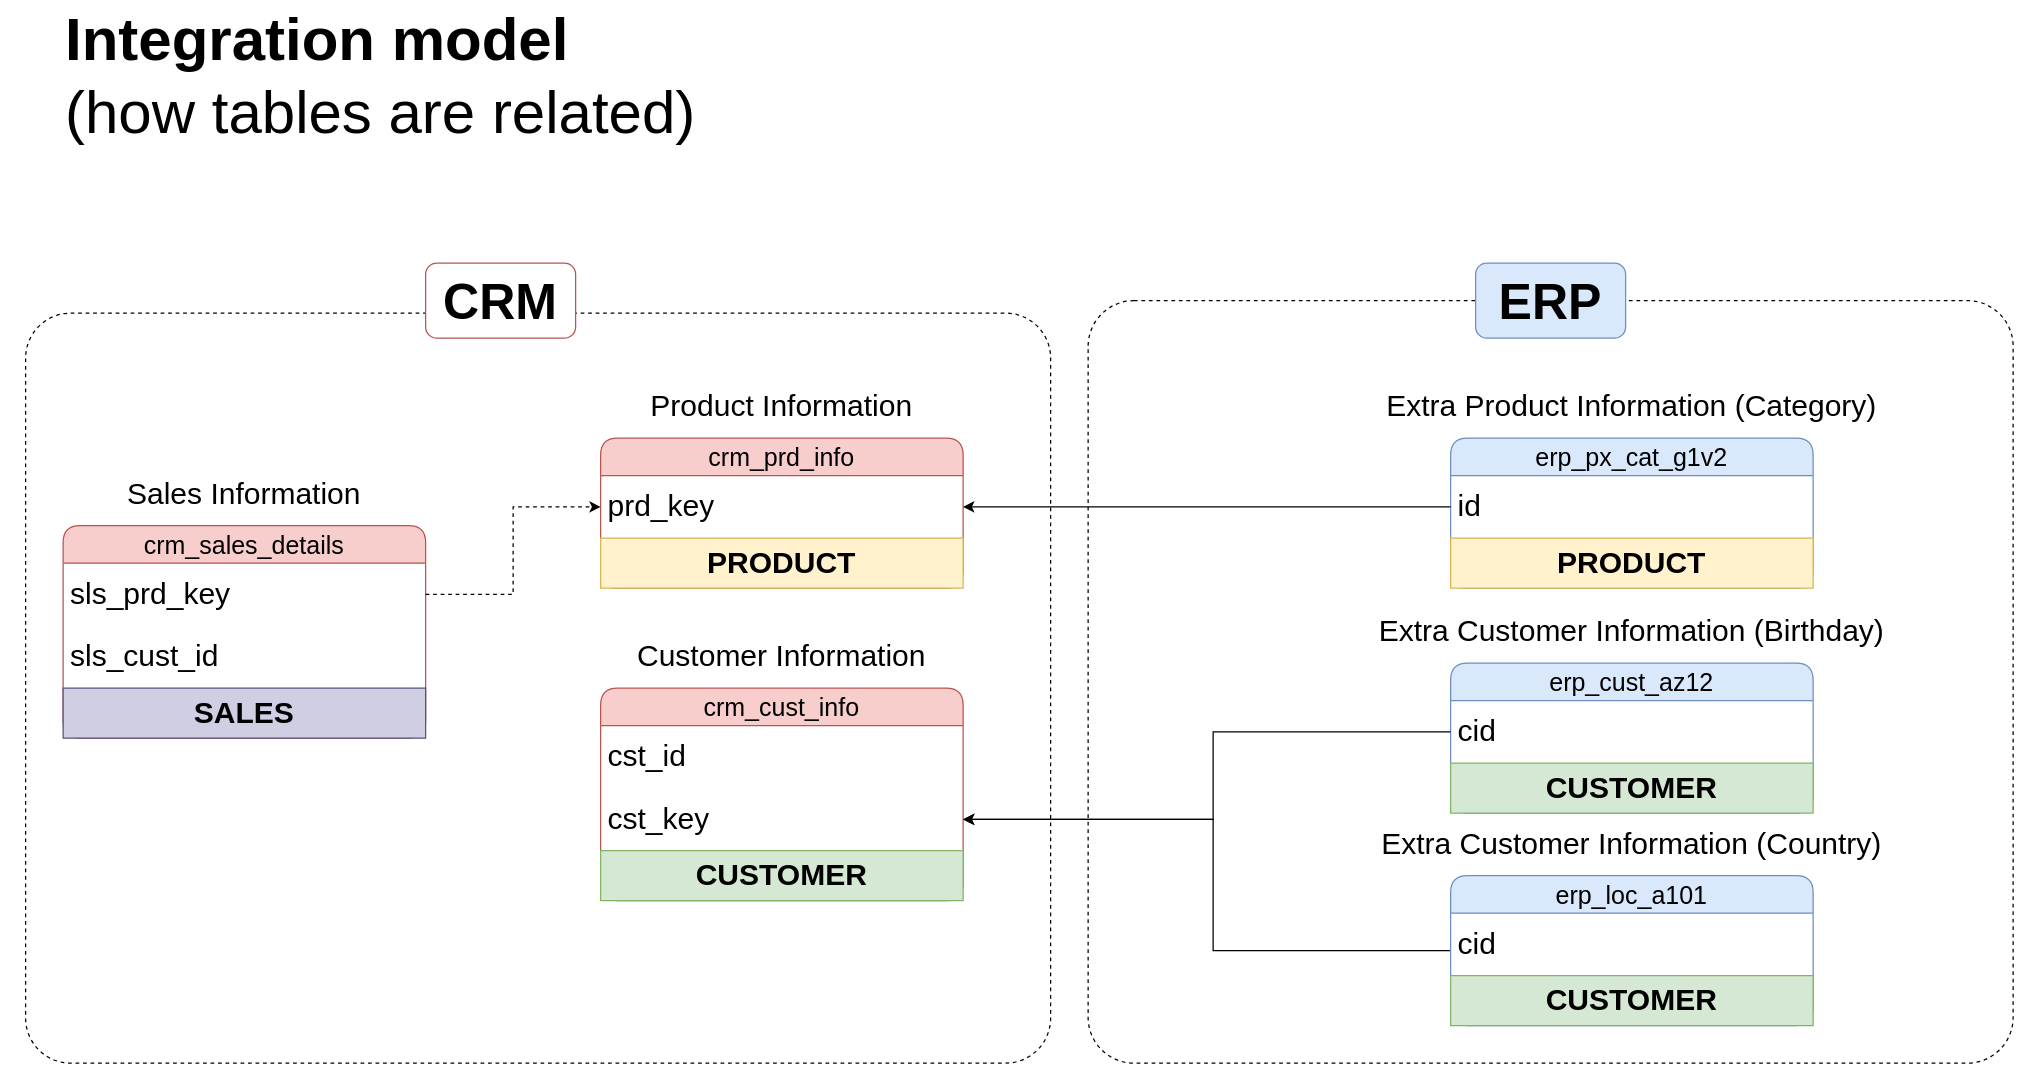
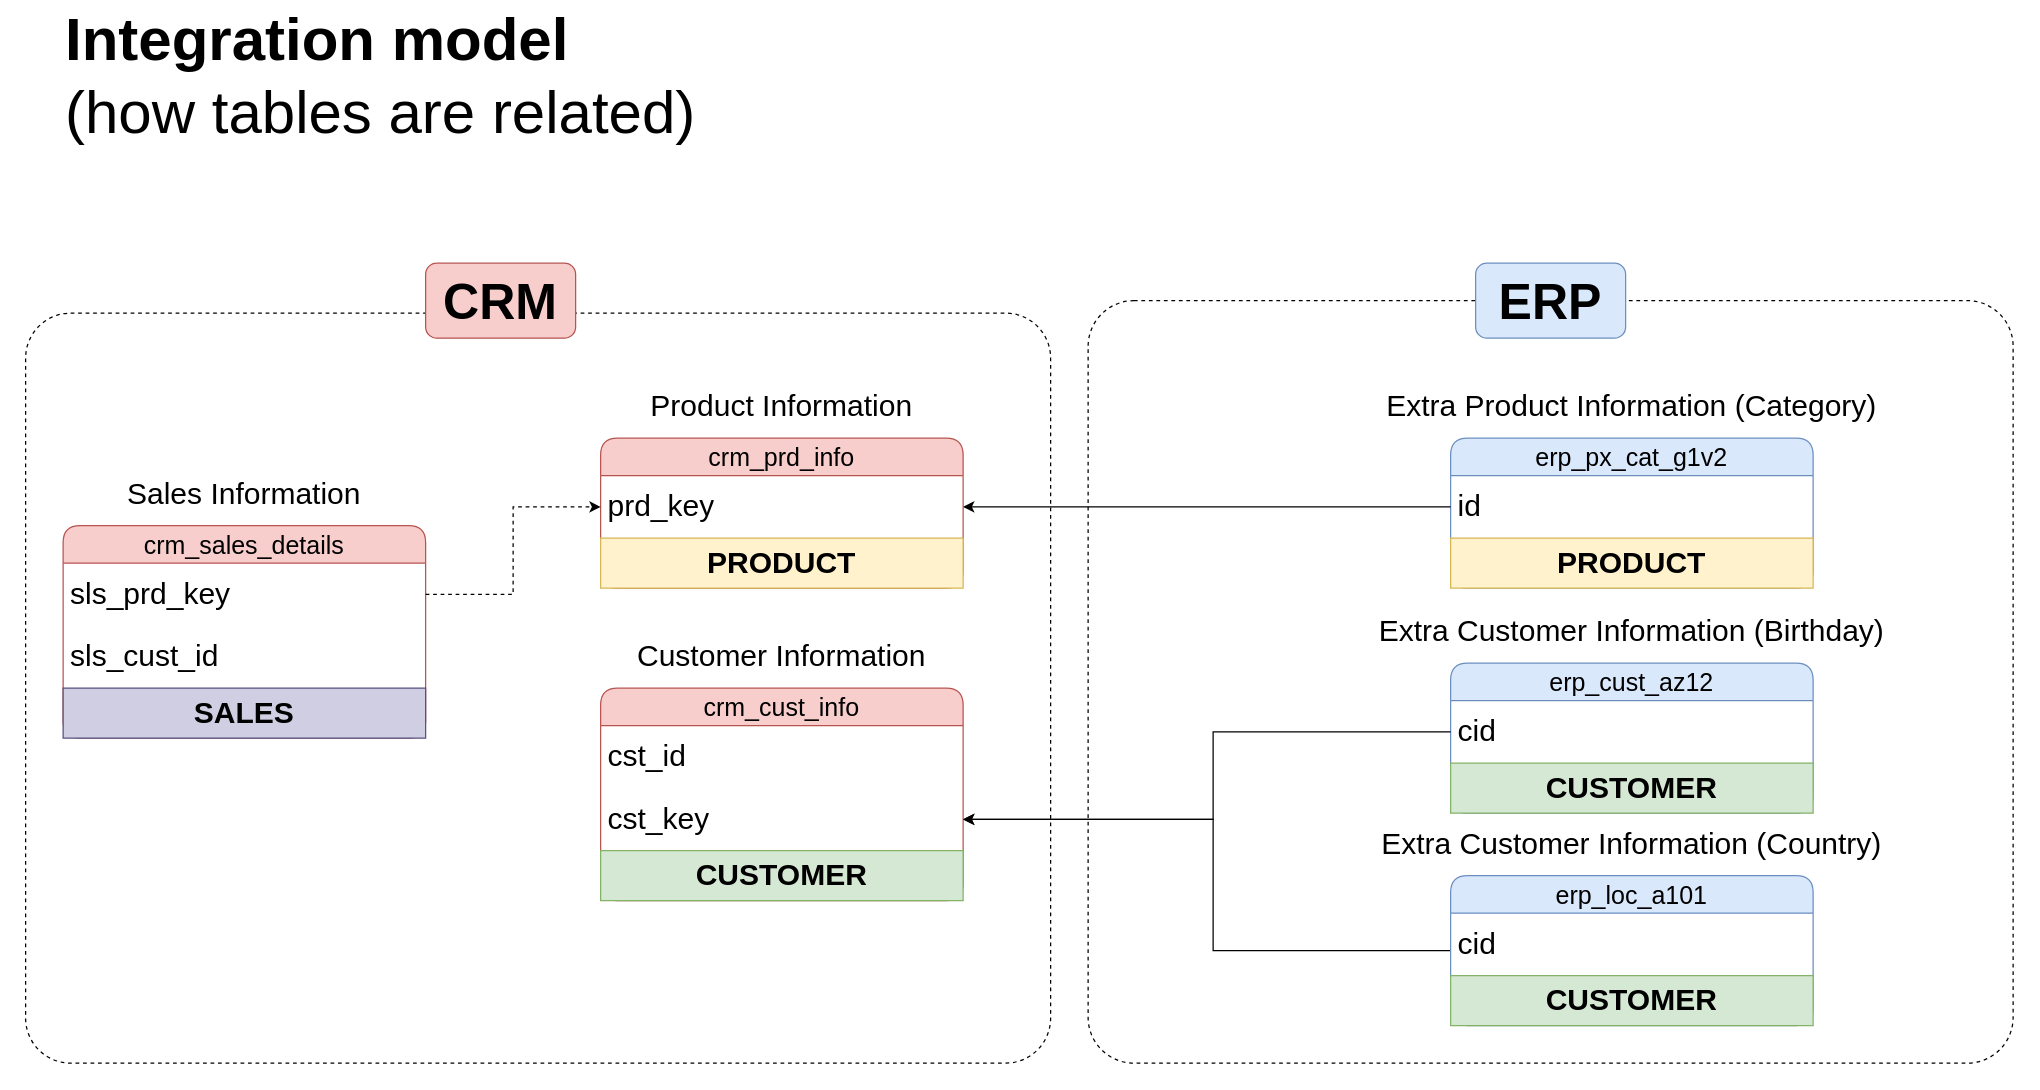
node "CRM": fillcolor #ffffff -> #f8cecc
